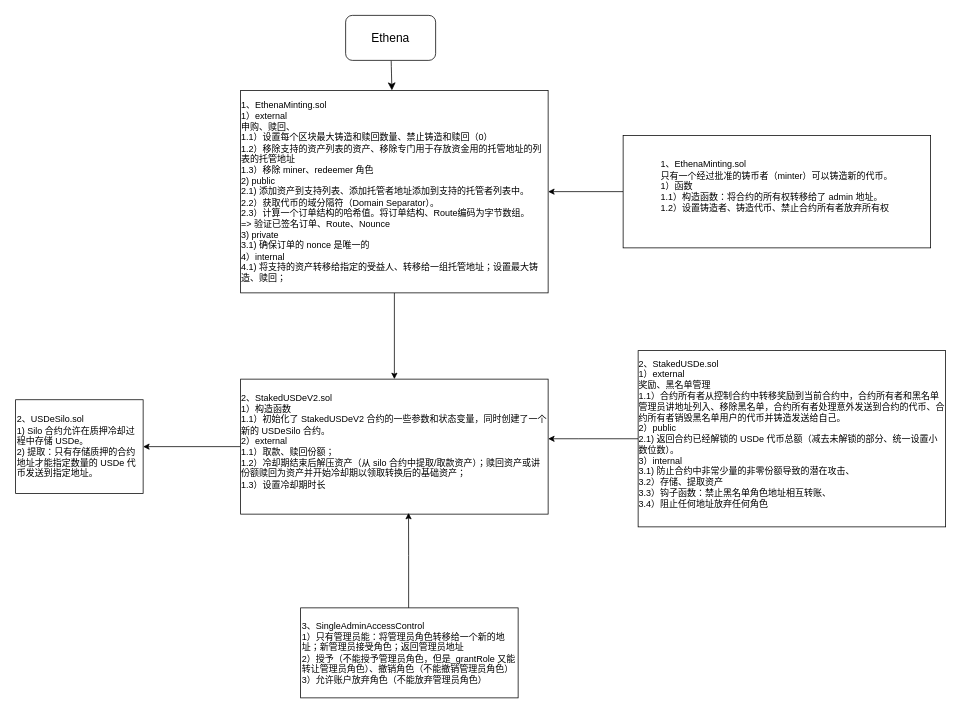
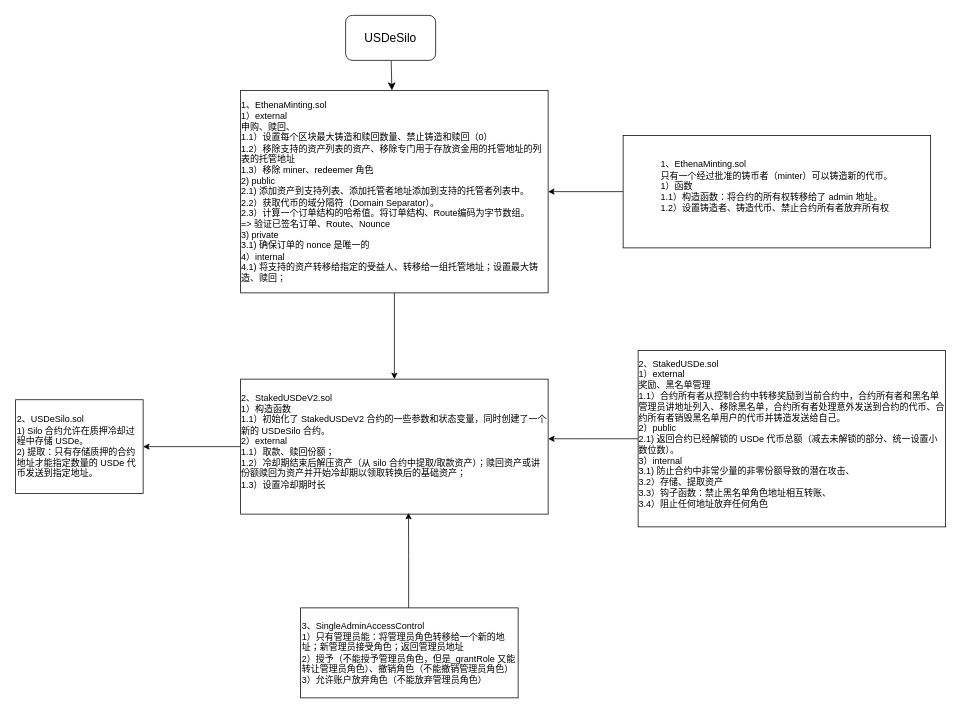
node "Ethena": label "Ethena" -> "USDeSilo"
